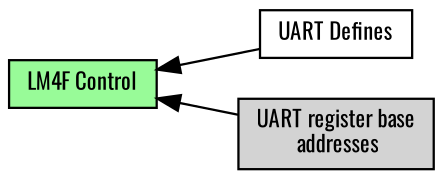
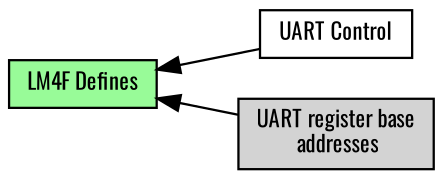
node "UART Defines": label "UART Defines" -> "UART Control"
node "LM4F Control": label "LM4F Control" -> "LM4F Defines"
